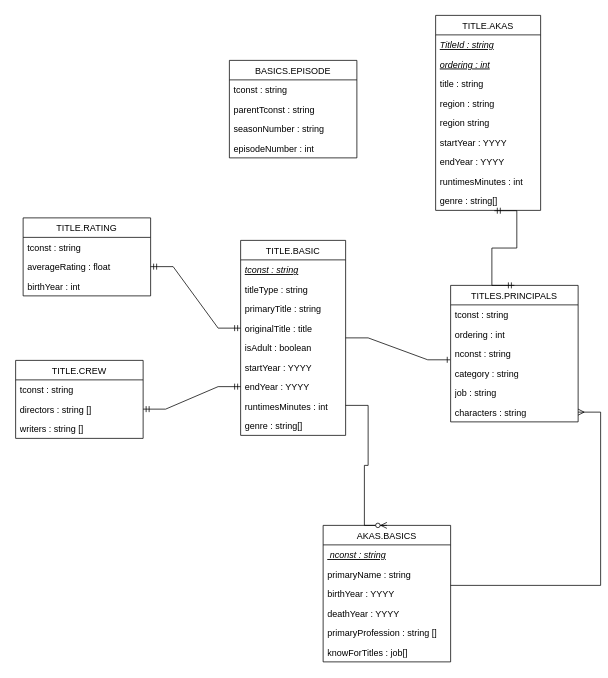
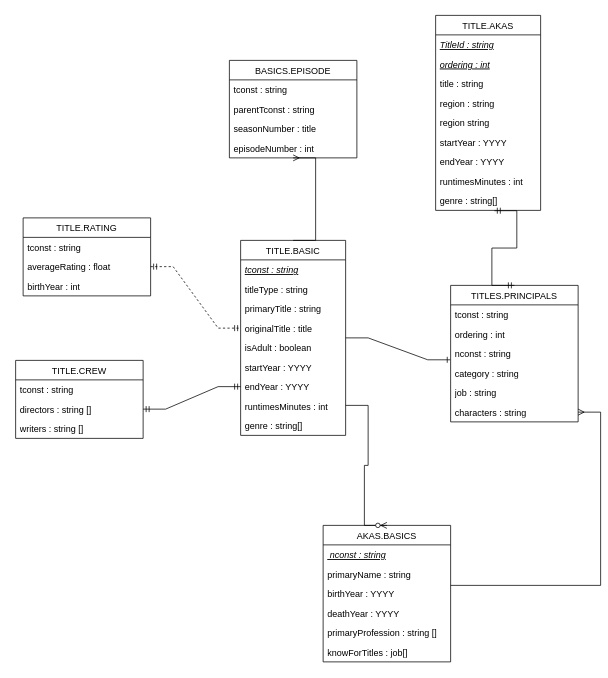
node "seasonNumber : string": label "seasonNumber : string" -> "seasonNumber : title"
edge "TITLE.BASIC" -> "BASICS.EPISODE": added
edge "averageRating : float" -- "originalTitle : title": style solid -> dashed
